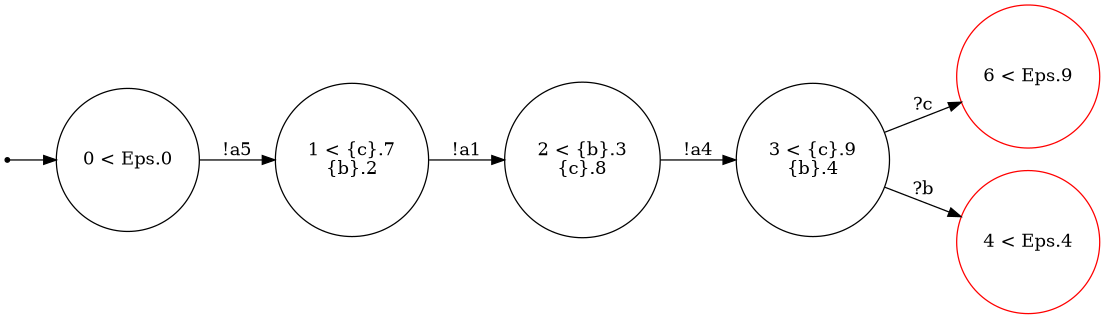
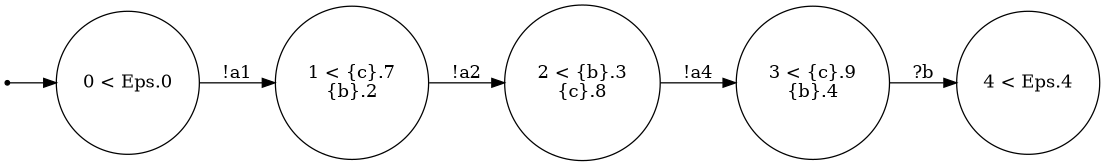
node "6 < Eps.9": removed
edge "0 < Eps.0" -> "1 < {c}.7 {b}.2": label "!a5" -> "!a1"
edge "1 < {c}.7 {b}.2" -> "2 < {b}.3 {c}.8": label "!a1" -> "!a2"
node "4 < Eps.4": color red -> black
